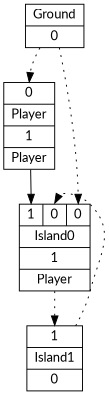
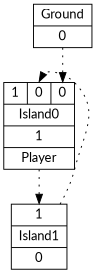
node "0": removed
